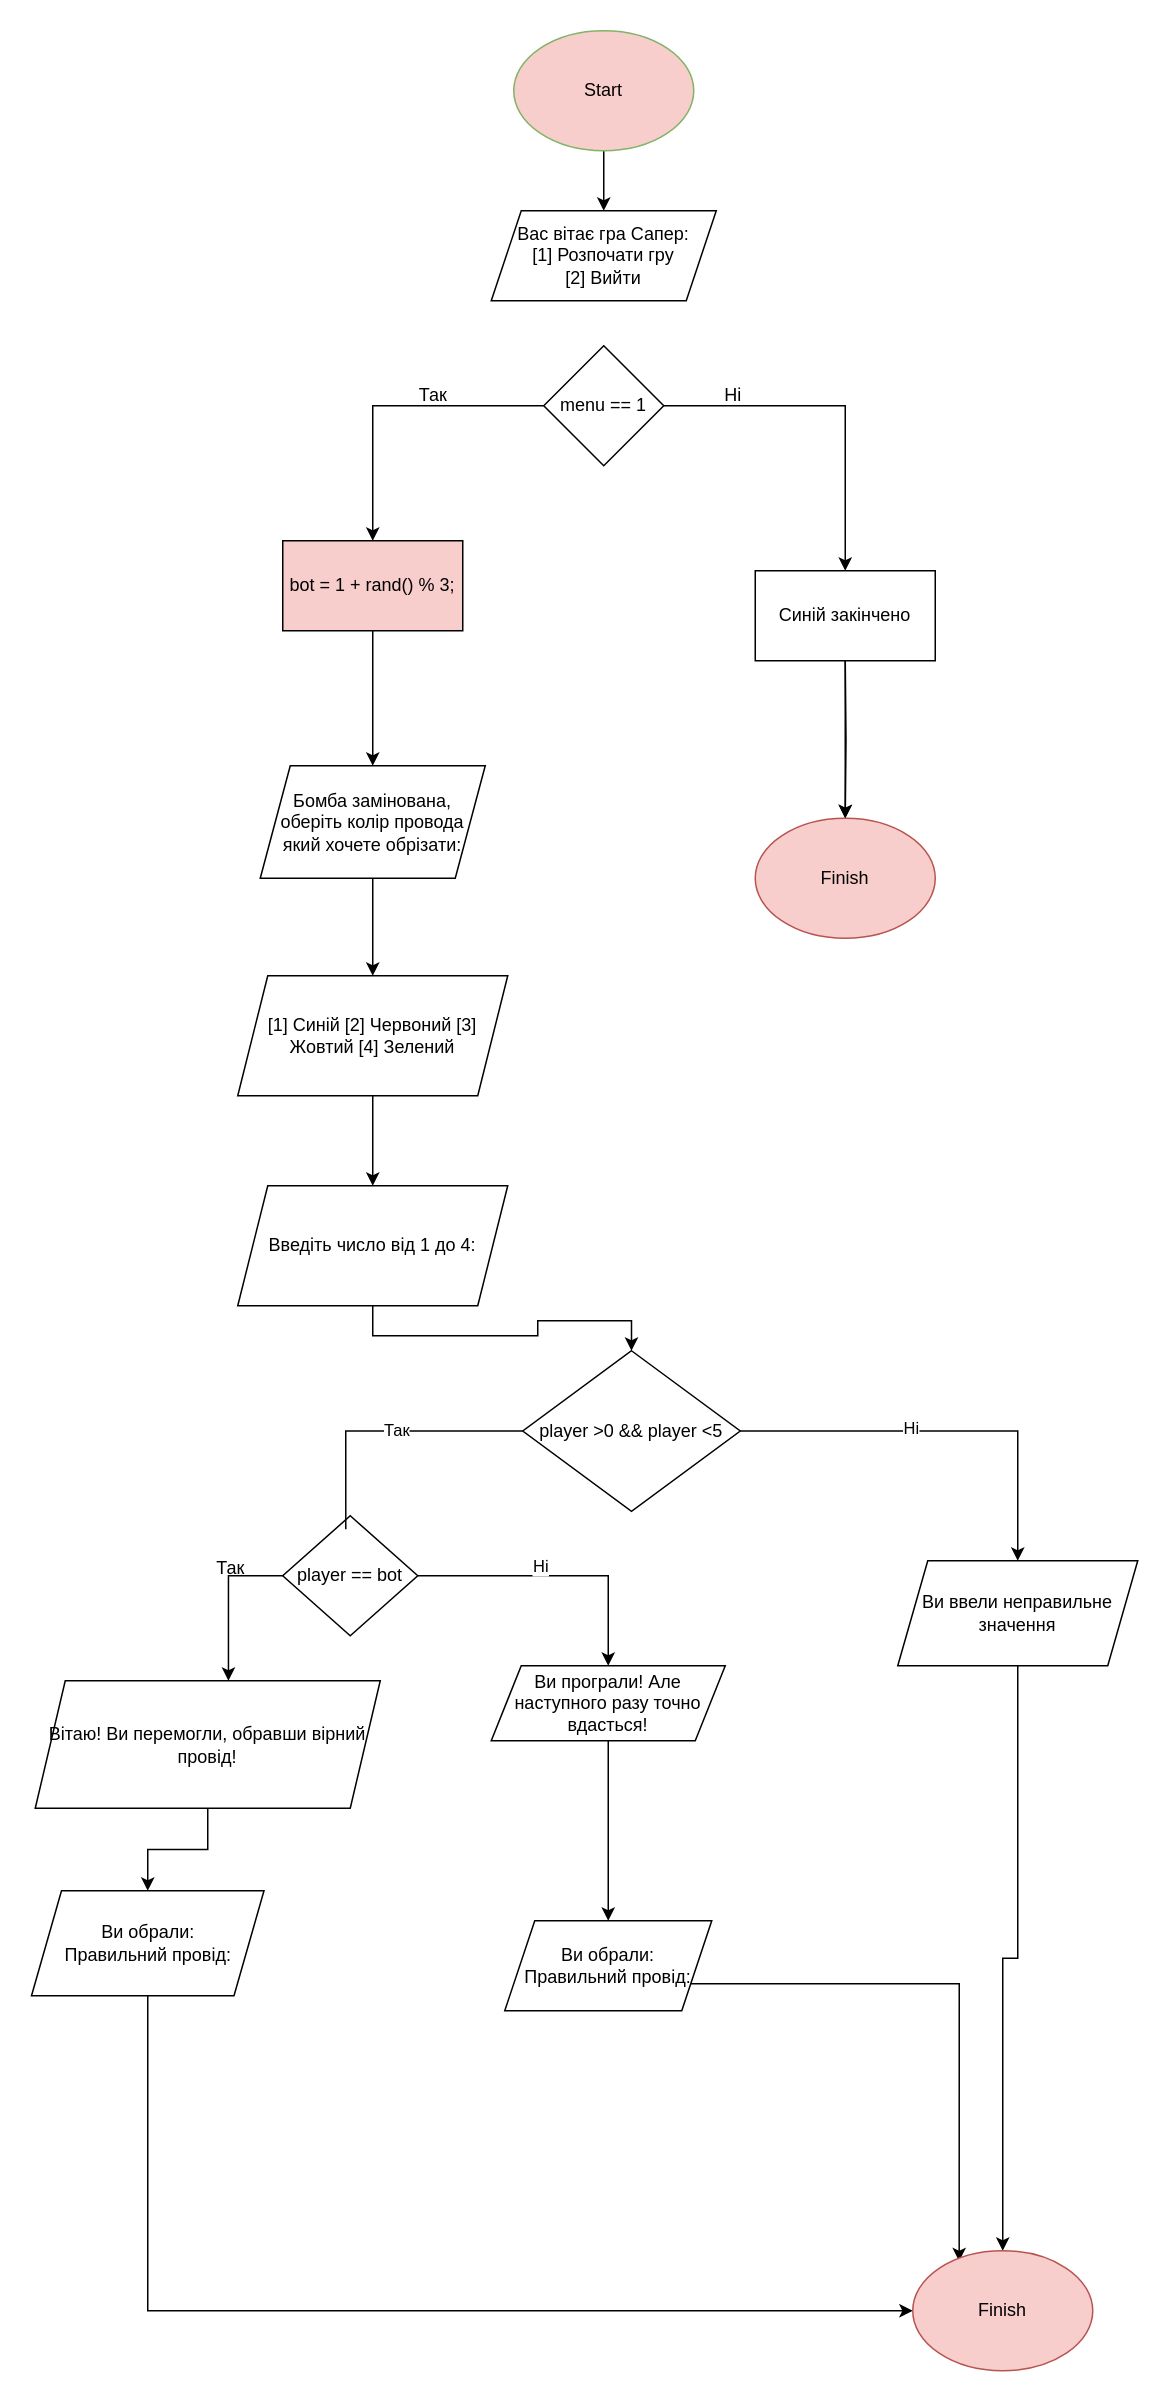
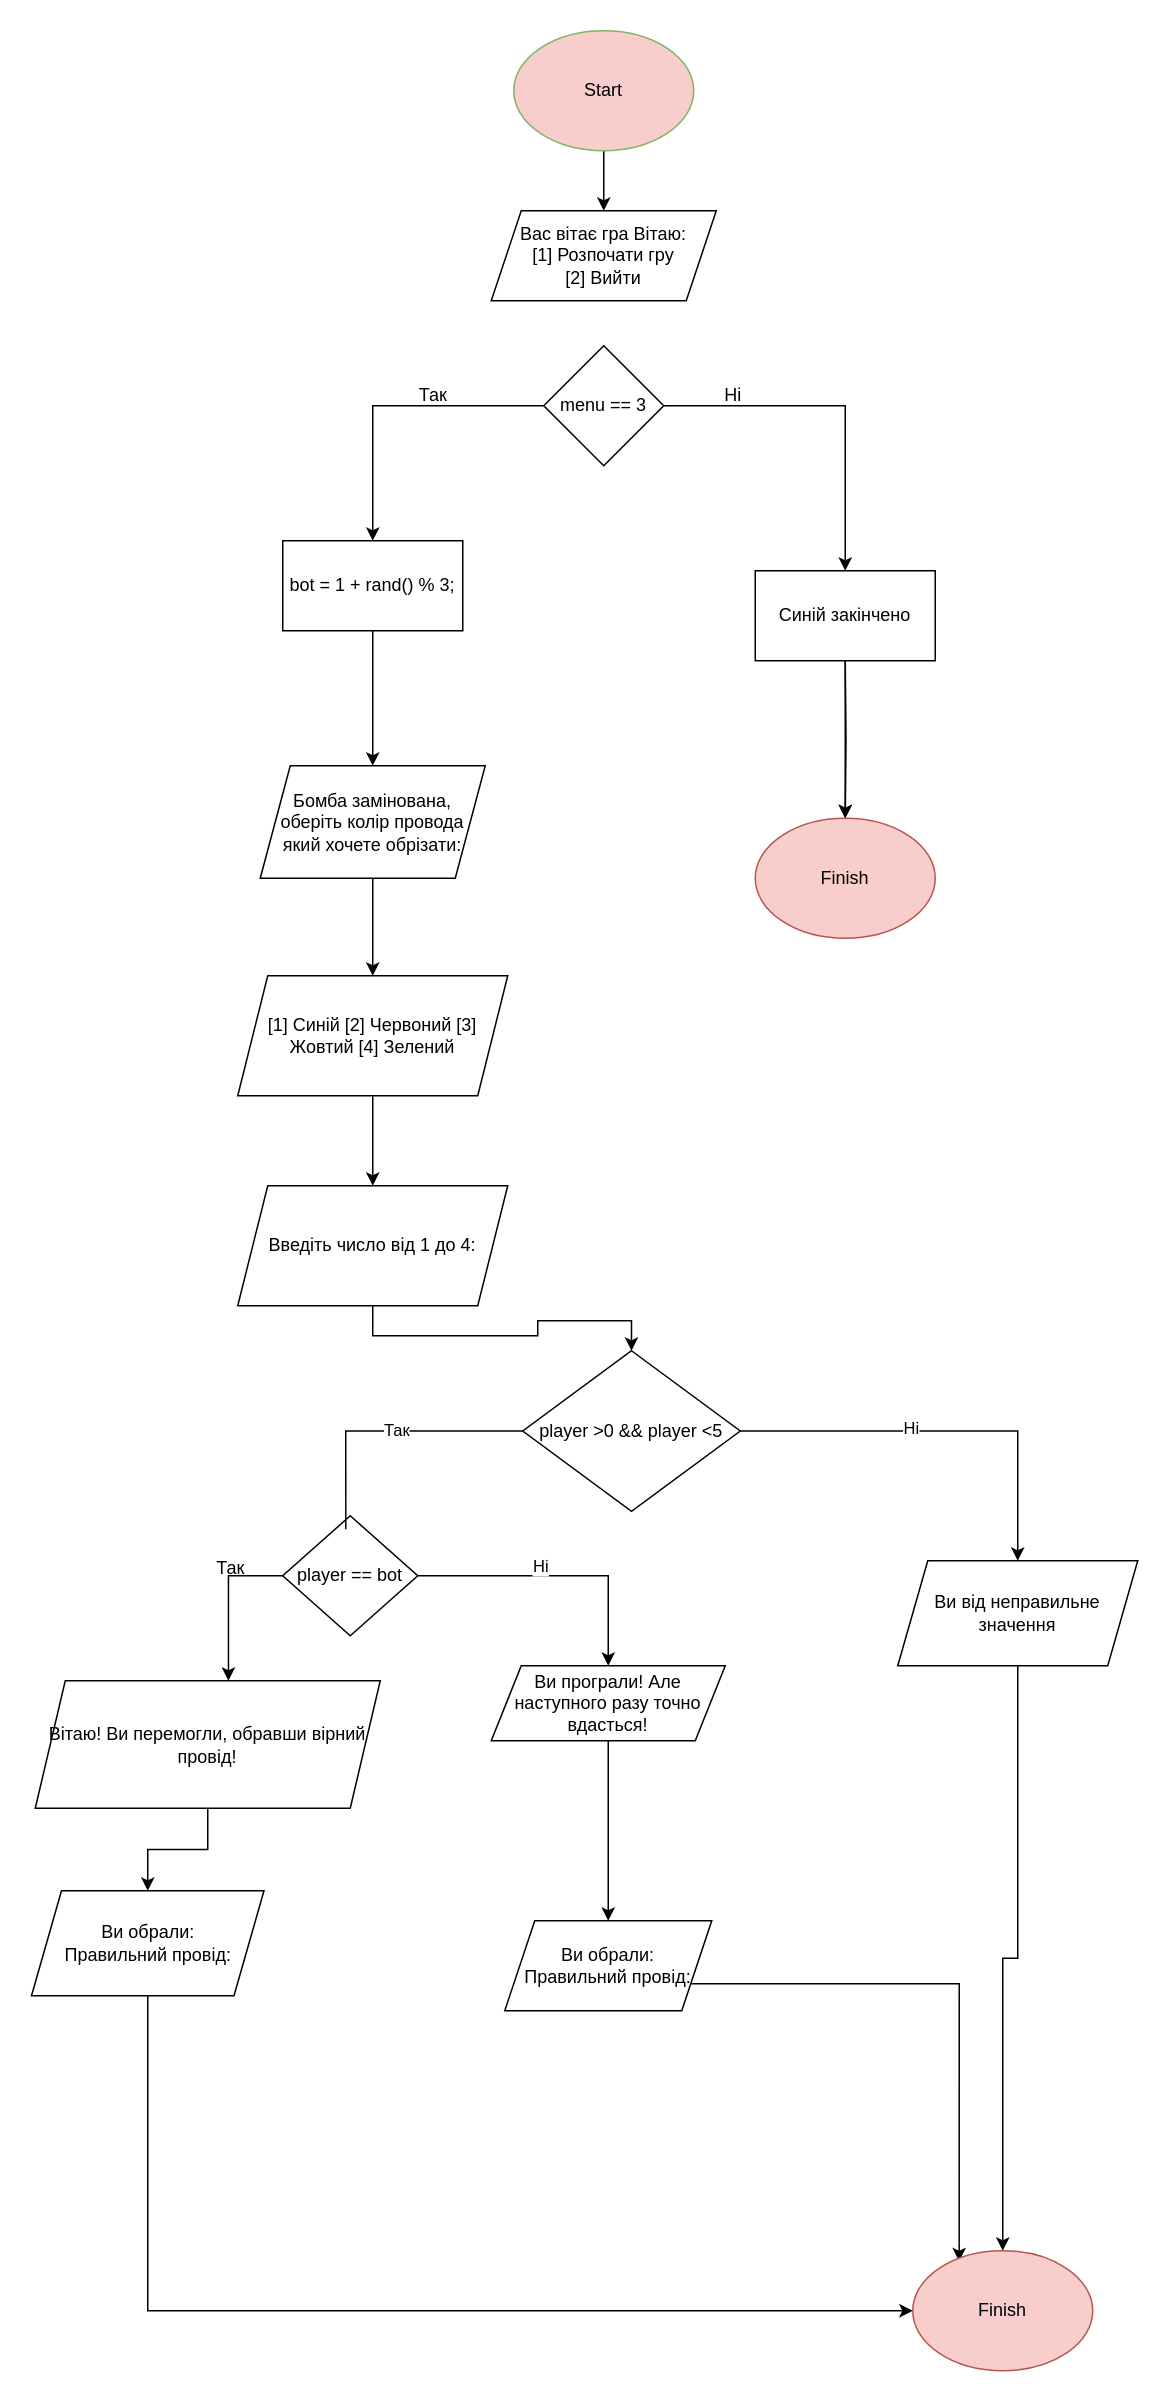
node "Вас вітає гра Сапер: [1] Розпочати гру [2] Вийти": label "Вас вітає гра Сапер: [1] Розпочати гру [2] Вийти" -> "Вас вітає гра Вітаю: [1] Розпочати гру [2] Вийти"
node "menu == 1": label "menu == 1" -> "menu == 3"
node "bot = 1 + rand() % 3;": fillcolor #f8cecc -> #ffffff
node "Ви ввели неправильне значення": label "Ви ввели неправильне значення" -> "Ви від неправильне значення"
